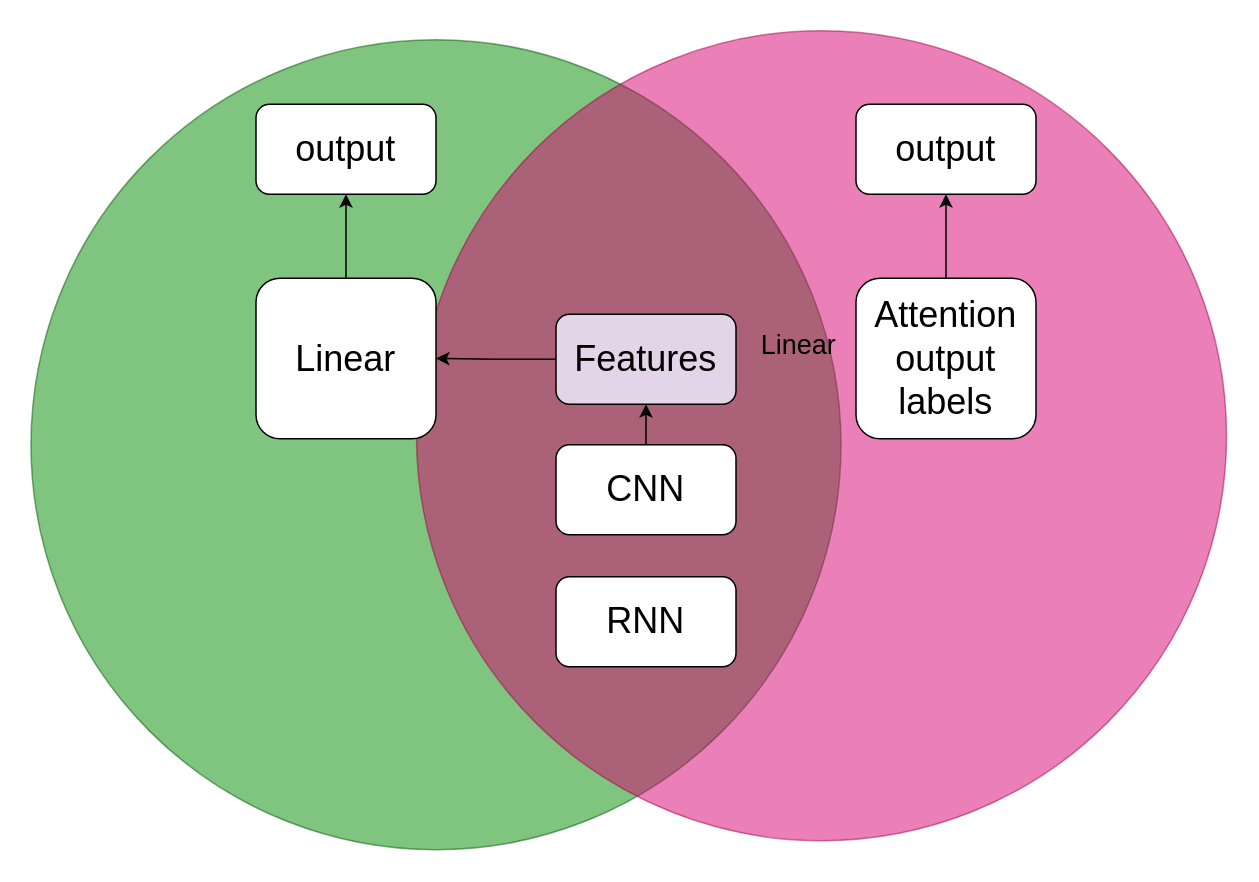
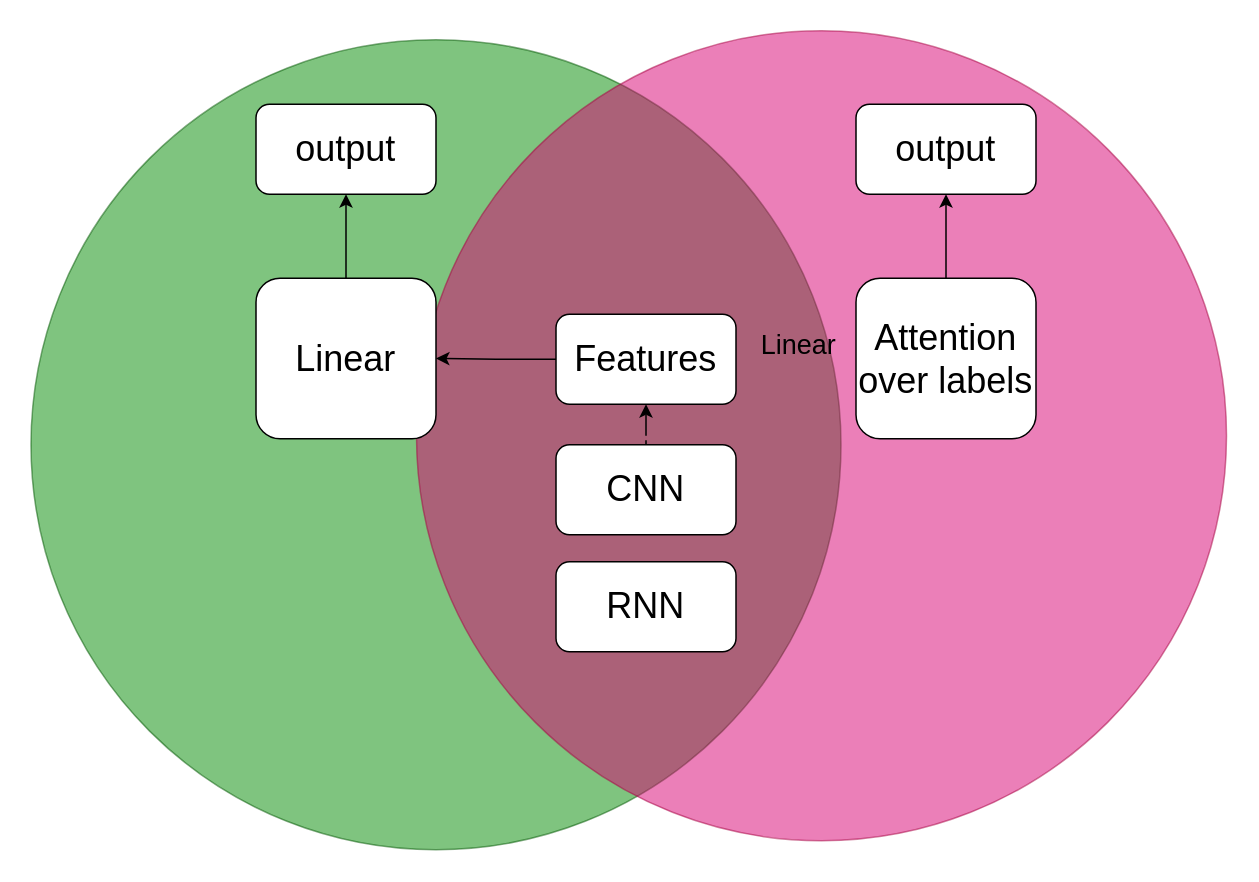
node "Features": fillcolor #e1d5e7 -> #ffffff
node "Attention output labels": label "Attention output labels" -> "Attention over labels"
edge "CNN" -> "Features": style solid -> dashed
node "RNN": moved (646, 622) -> (646, 607)
